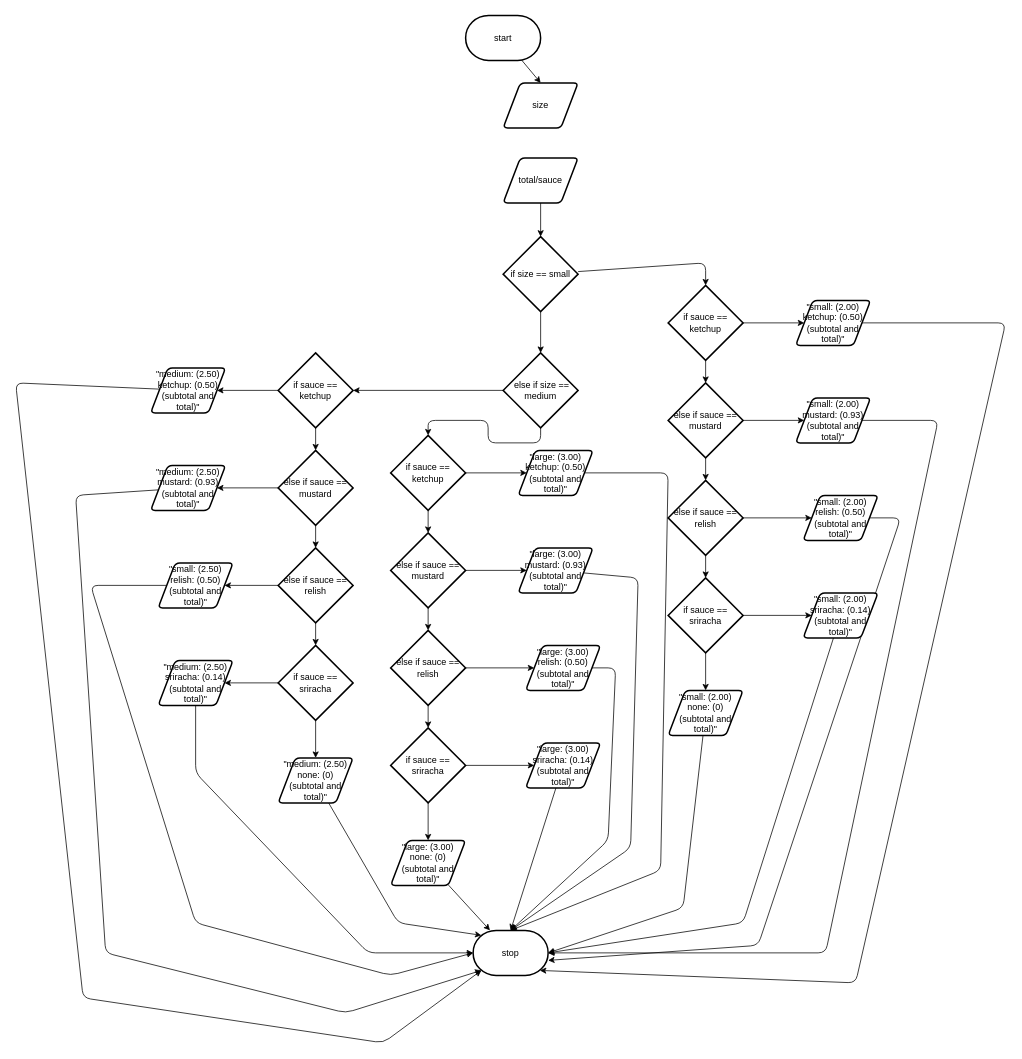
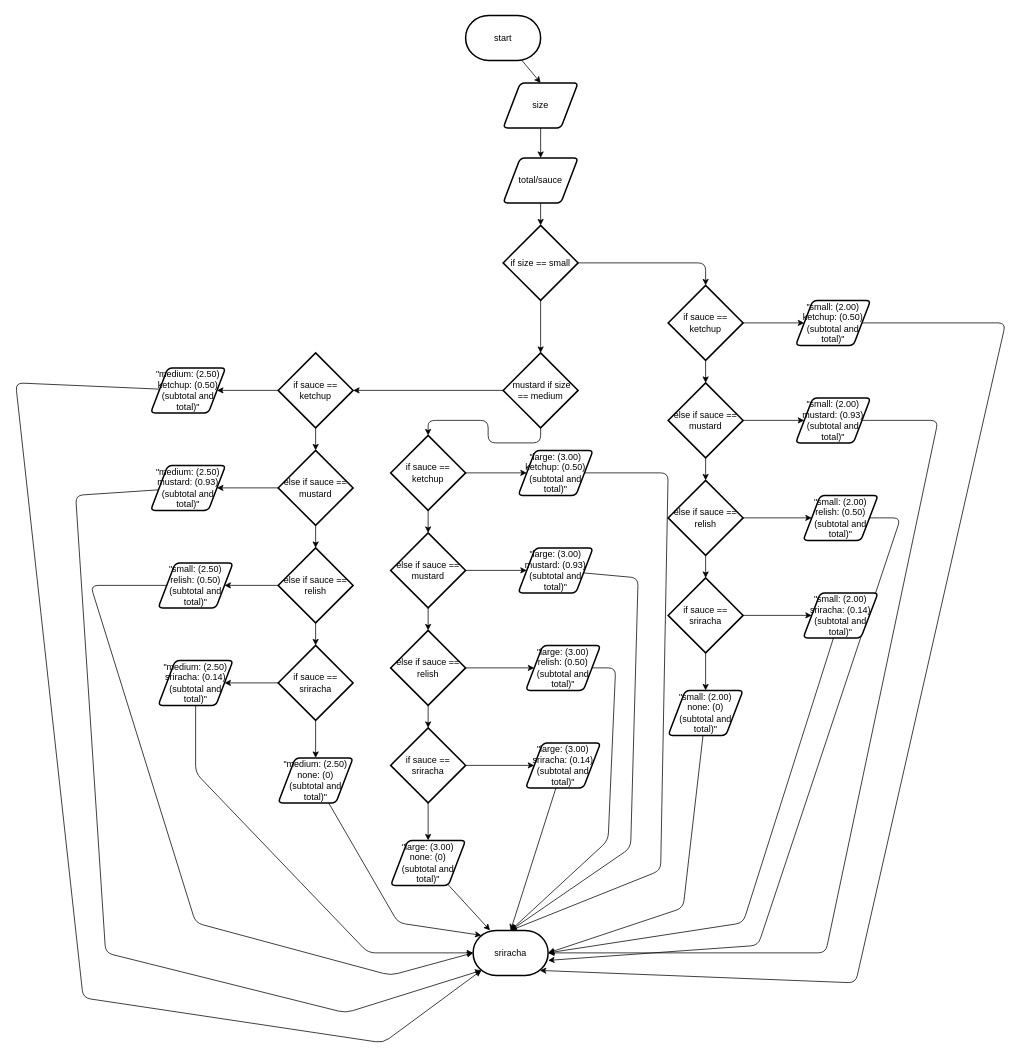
edge "size" -> "total/sauce": added
node "if size == small": moved (540, 274) -> (540, 263)
node "else if size == medium": label "else if size == medium" -> "mustard if size == medium"
node "stop": label "stop" -> "sriracha"
